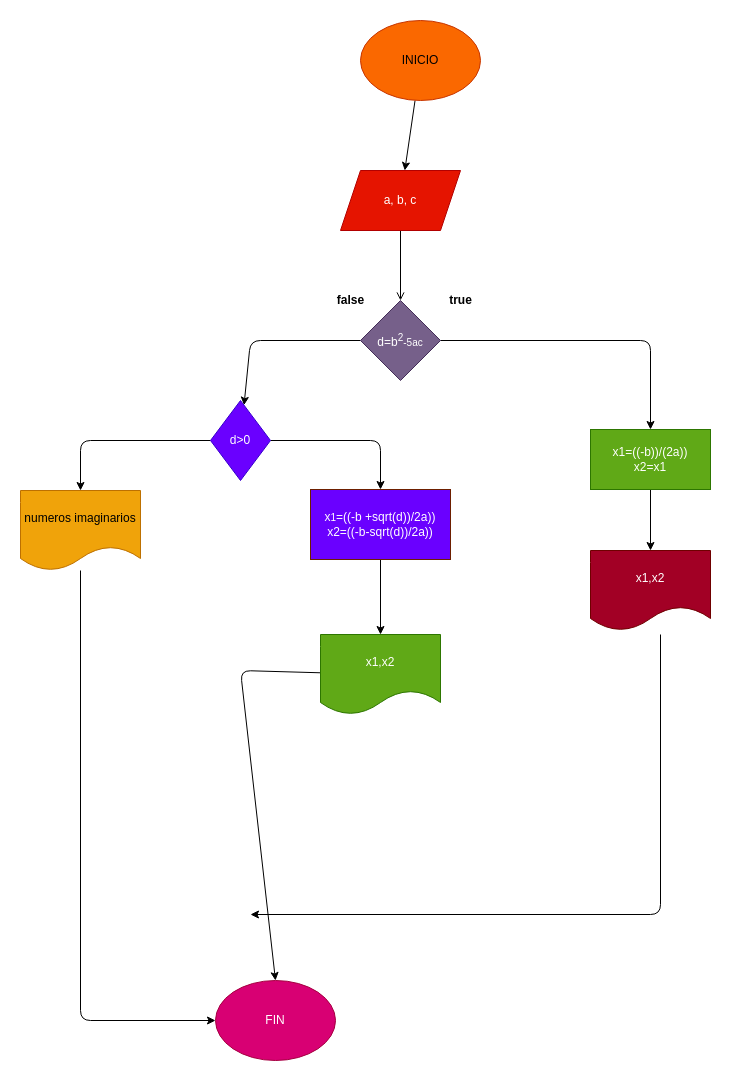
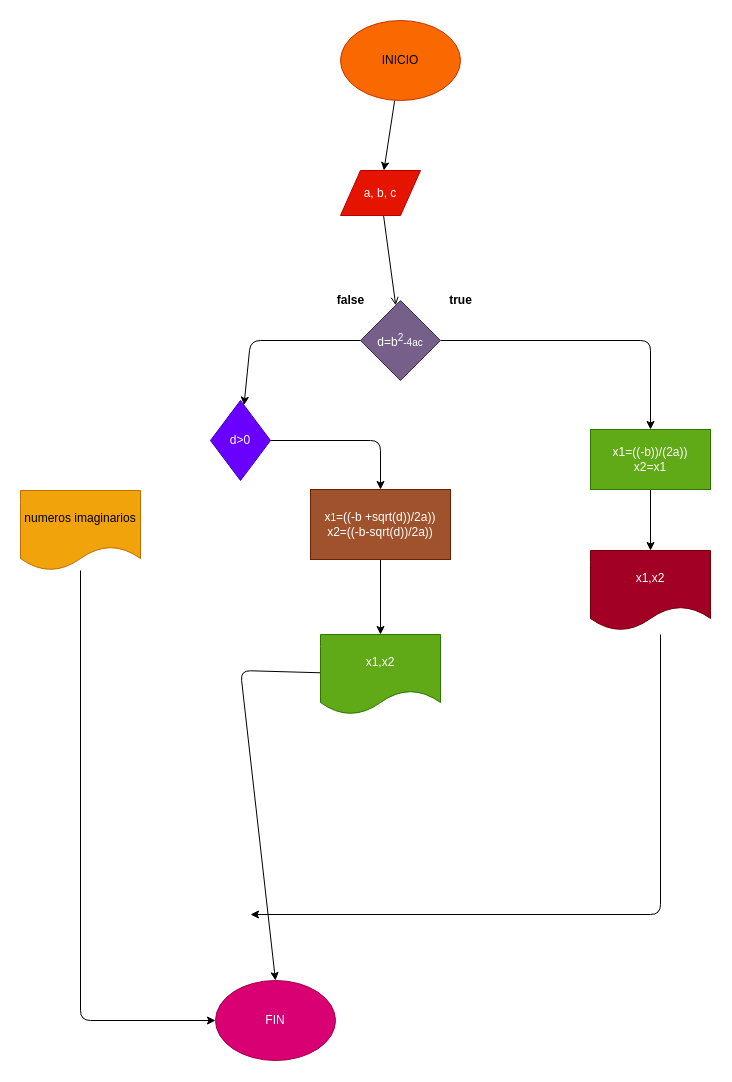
node "INICIO": moved (421, 61) -> (401, 61)
node "a, b, c": size 120x60 -> 80x45
node "d=b2-5ac": label "d=b2-5ac" -> "d=b2-4ac"
edge "d>0" -> "numeros imaginarios": removed
node "x1=((-b +sqrt(d))/2a)) x2=((-b-sqrt(d))/2a))": fillcolor #6a00ff -> #a0522d
